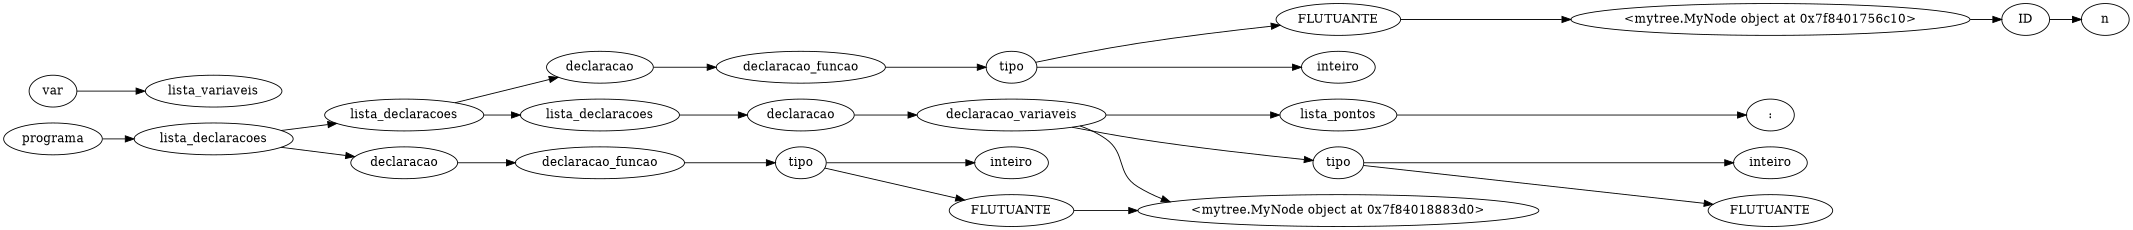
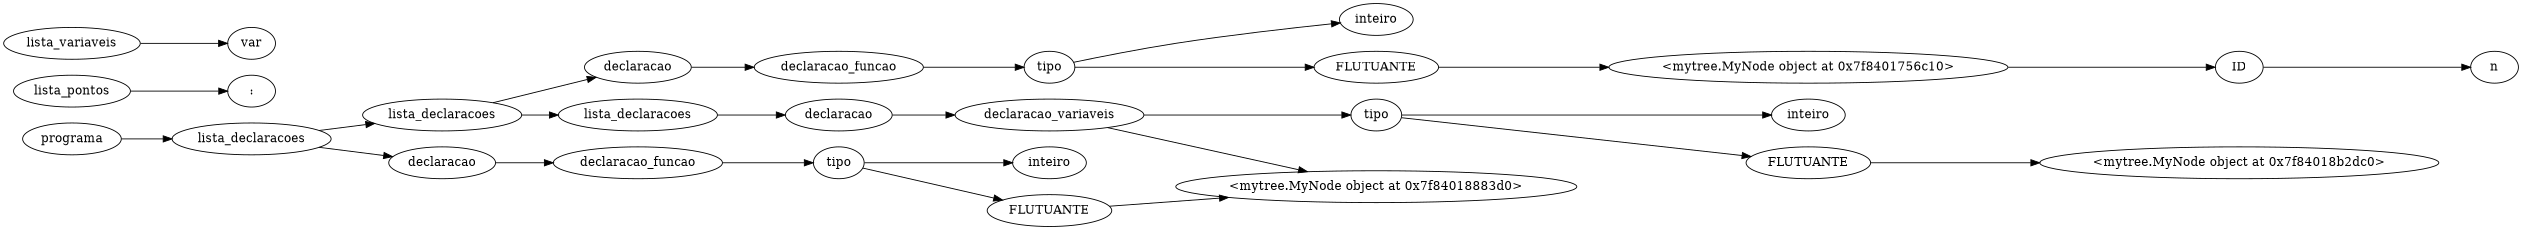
edge "var" -> "lista_variaveis": reversed
edge "declaracao_variaveis" -> "lista_pontos": removed
node "<mytree.MyNode object at 0x7f84018b2dc0>": added
